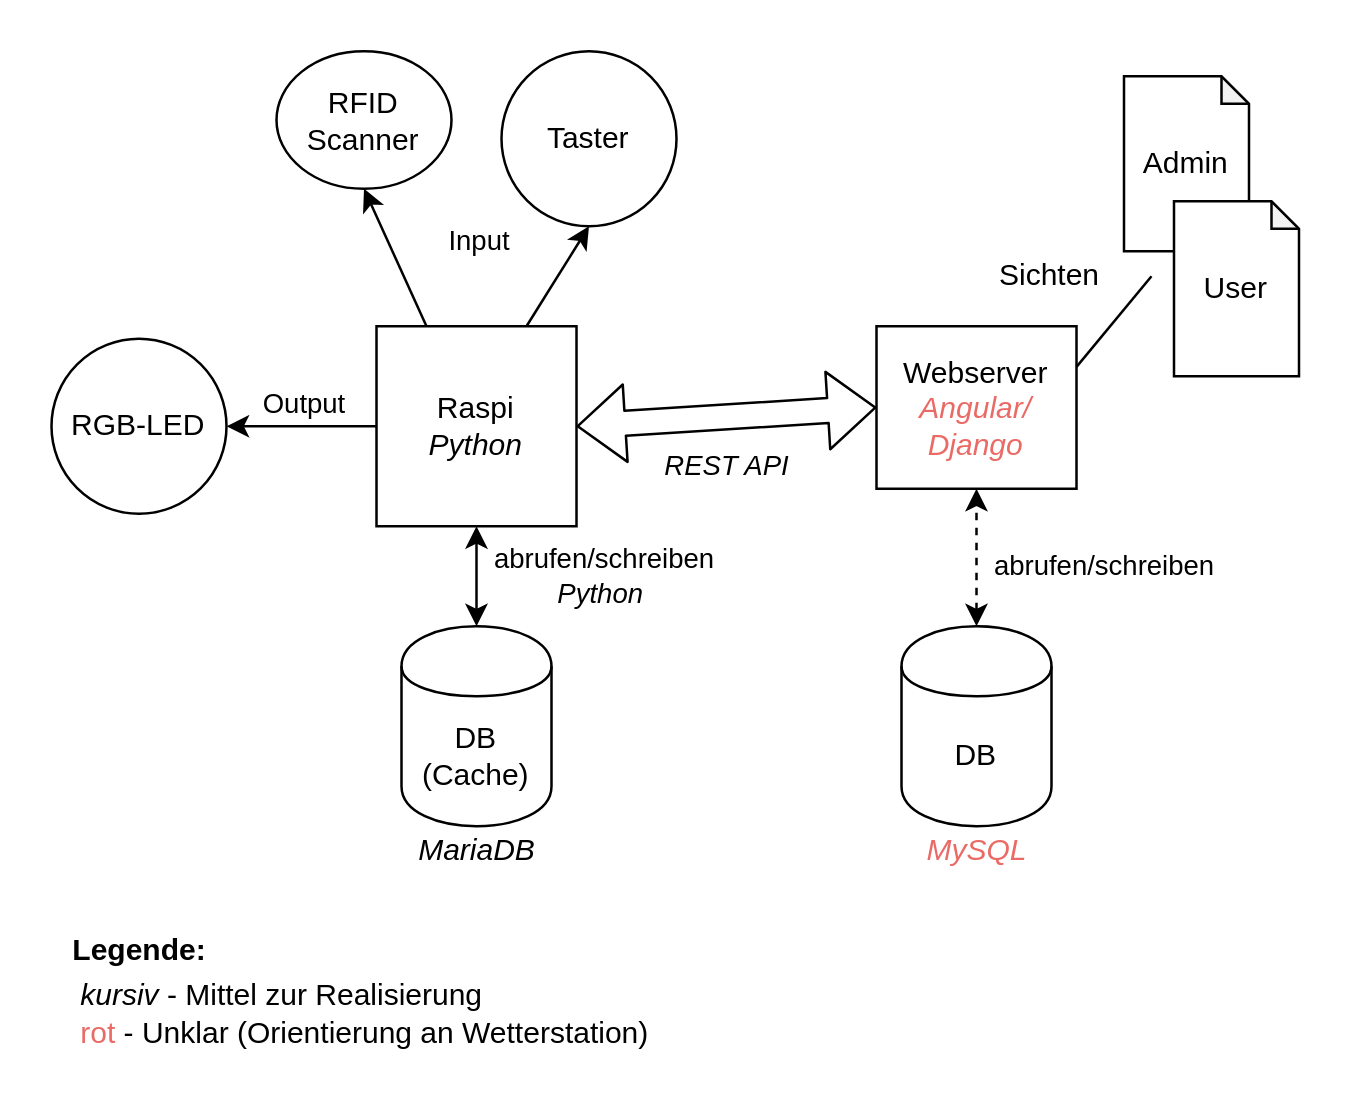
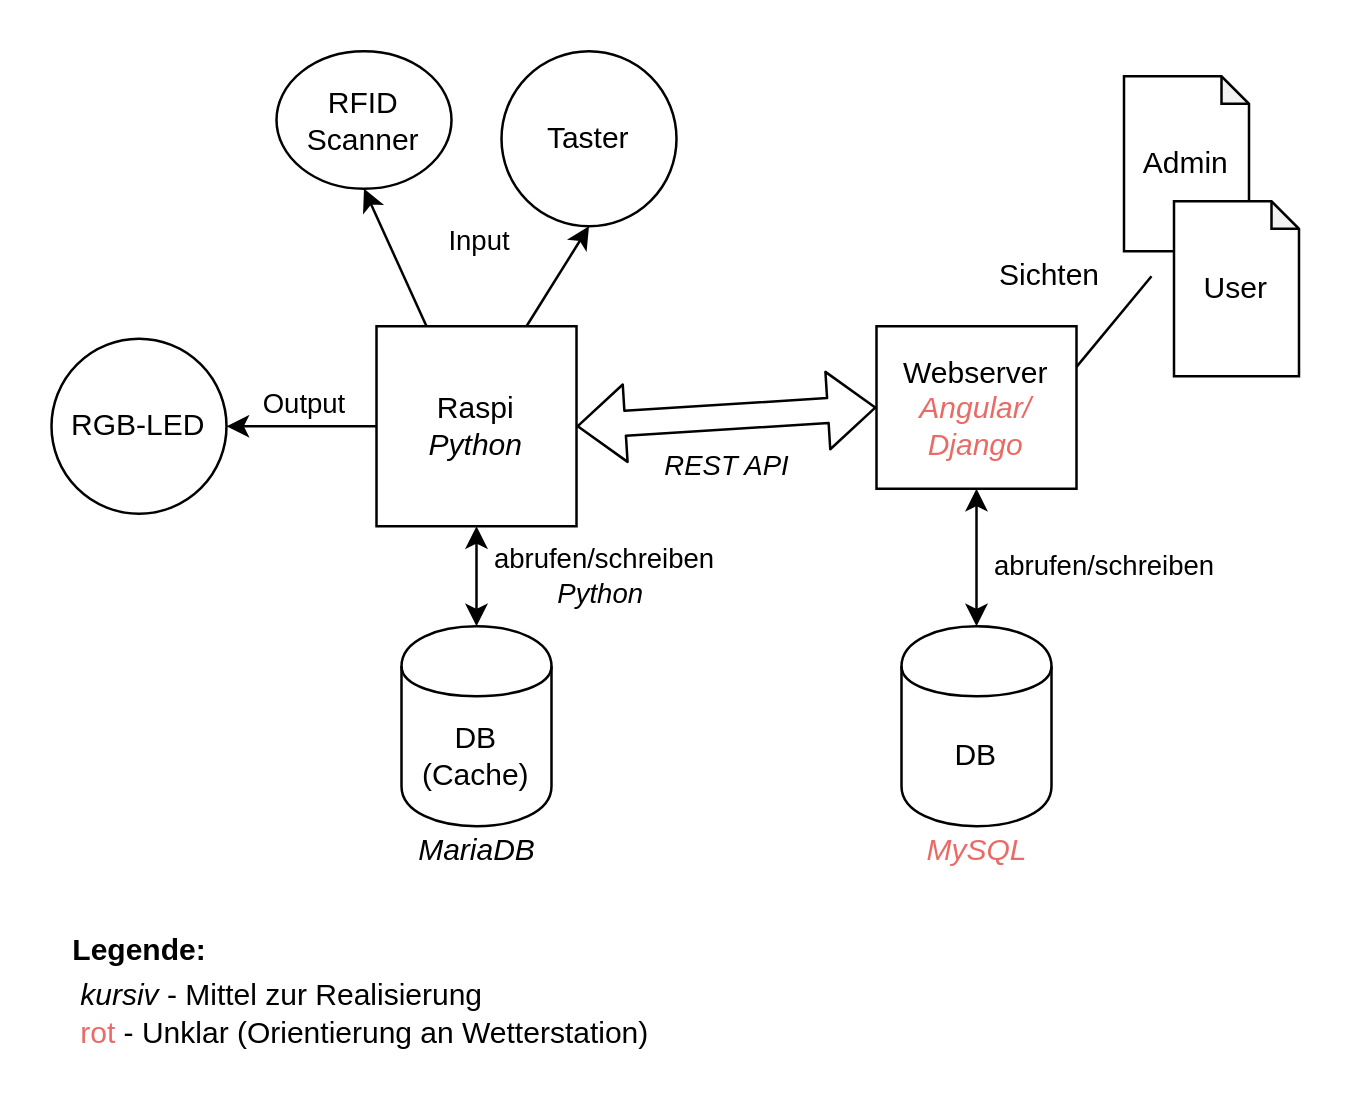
edge "Webserver Angular/ Django" -- "DB": style dashed -> solid
